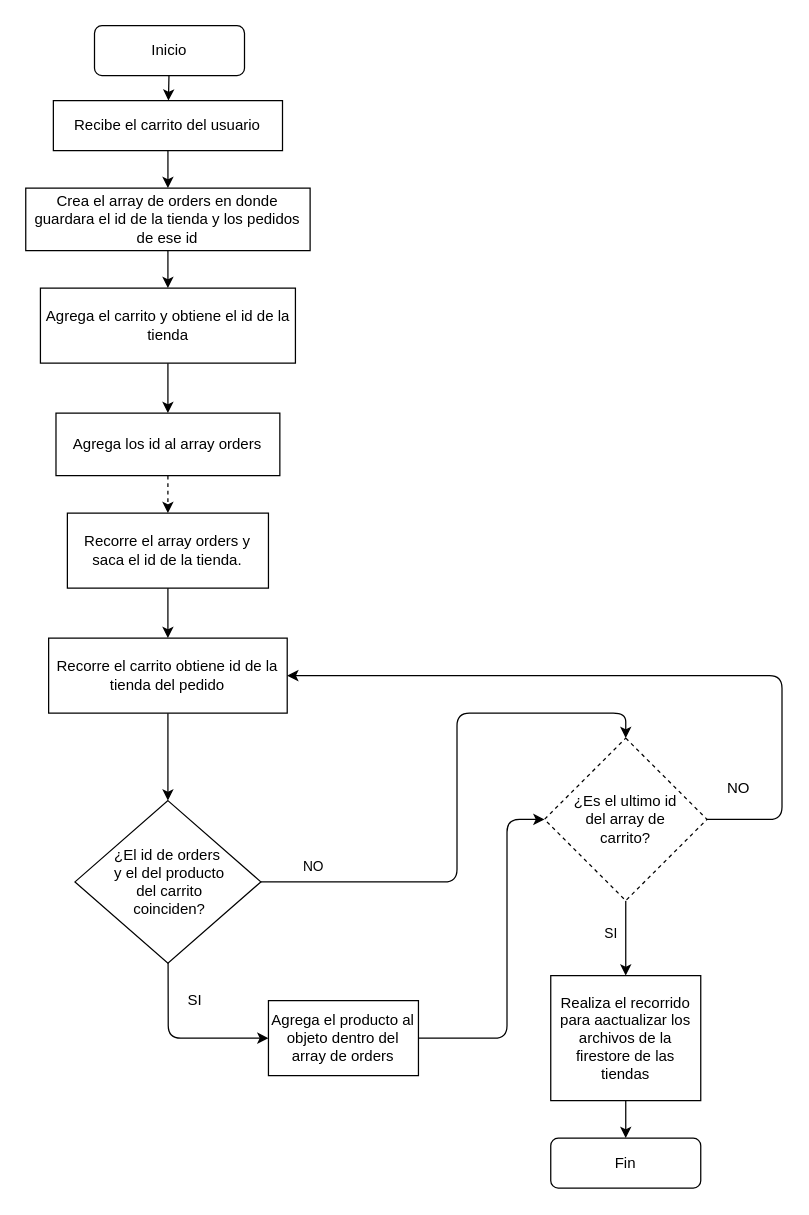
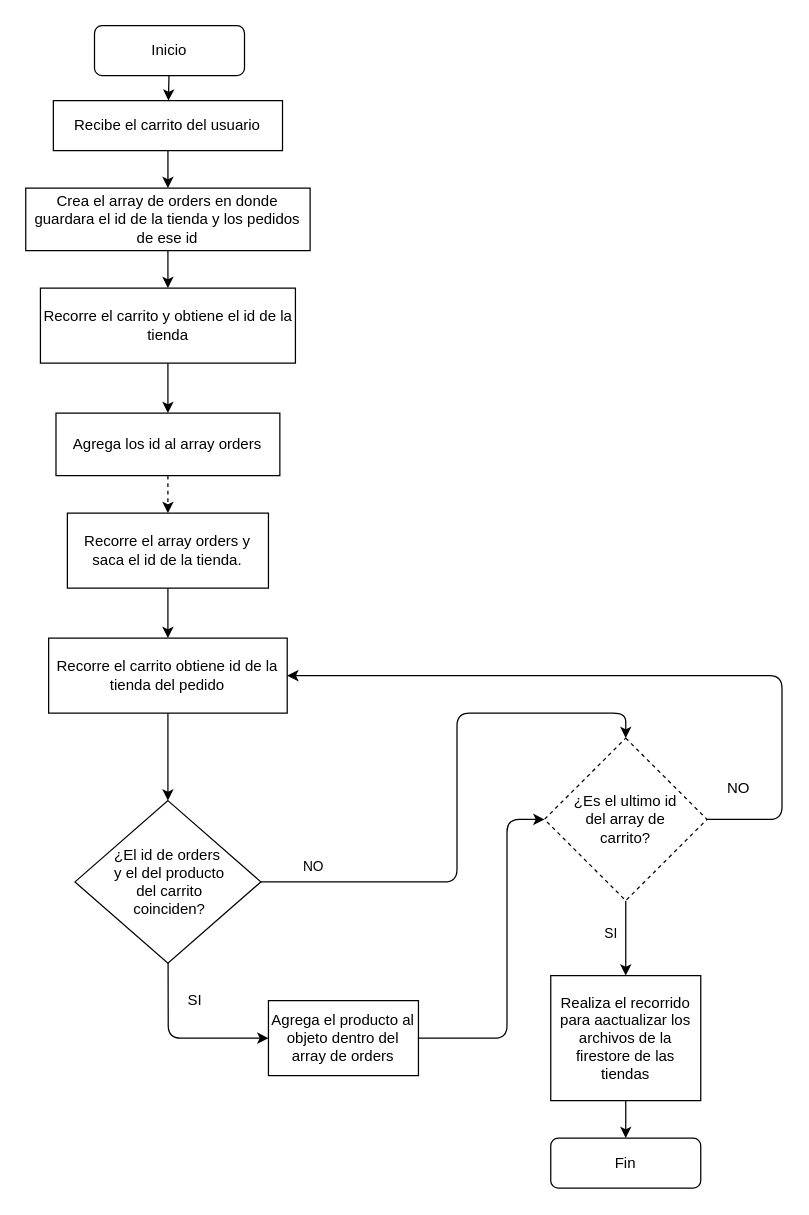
node "Agrega el carrito y obtiene el id de la tienda": label "Agrega el carrito y obtiene el id de la tienda" -> "Recorre el carrito y obtiene el id de la tienda"
